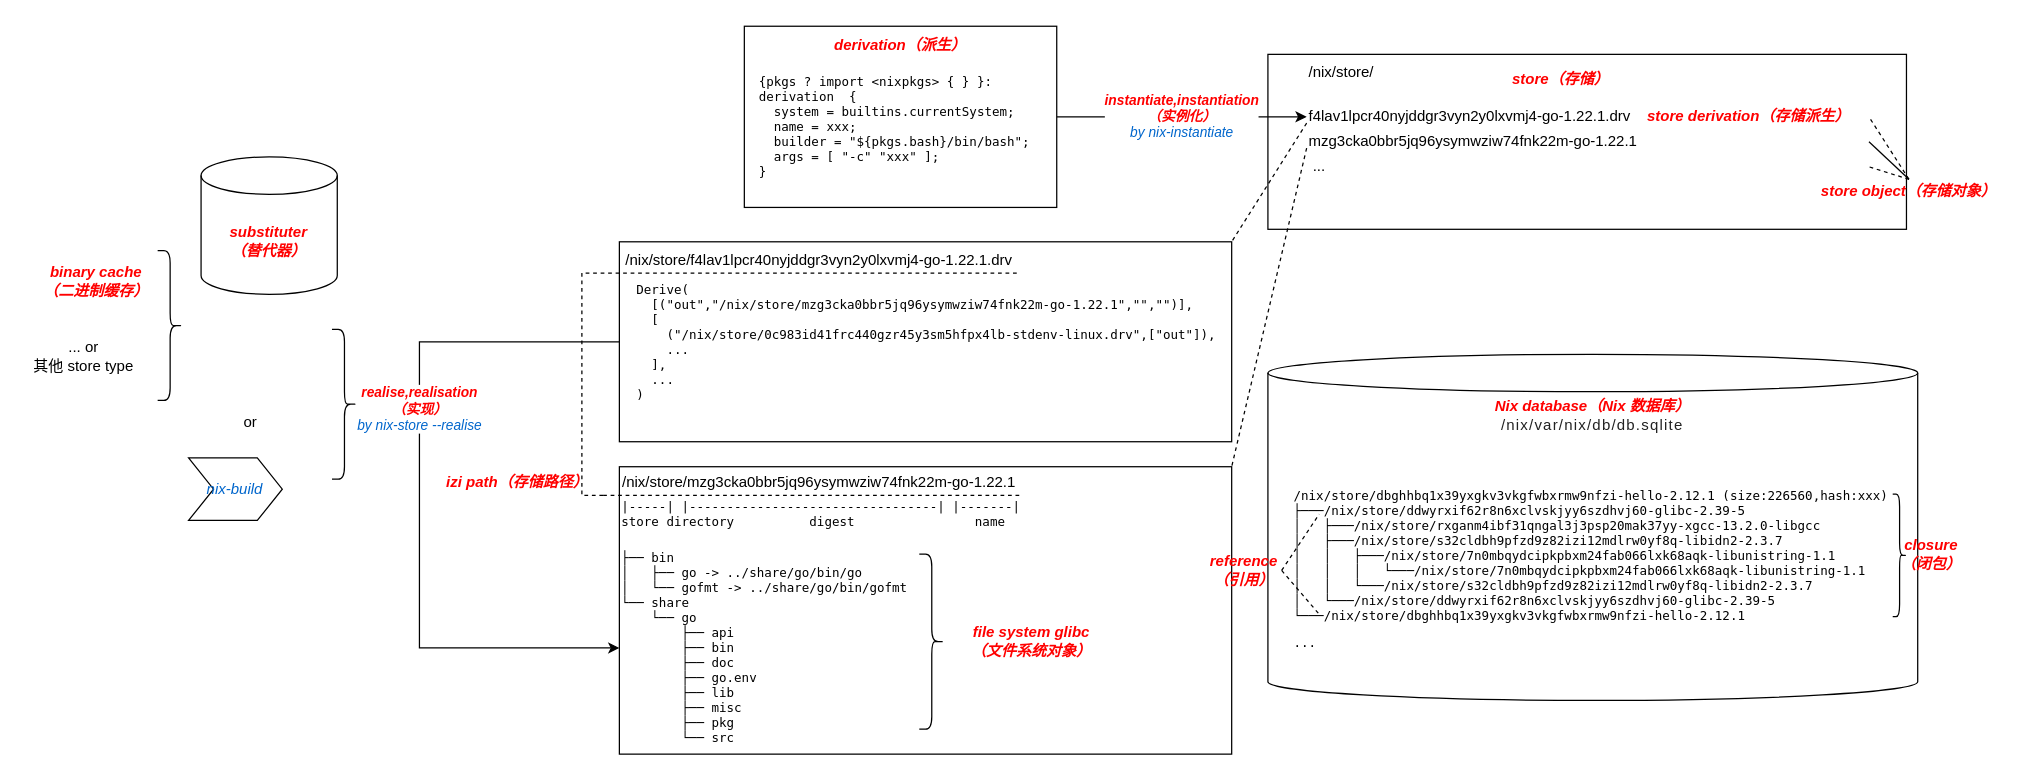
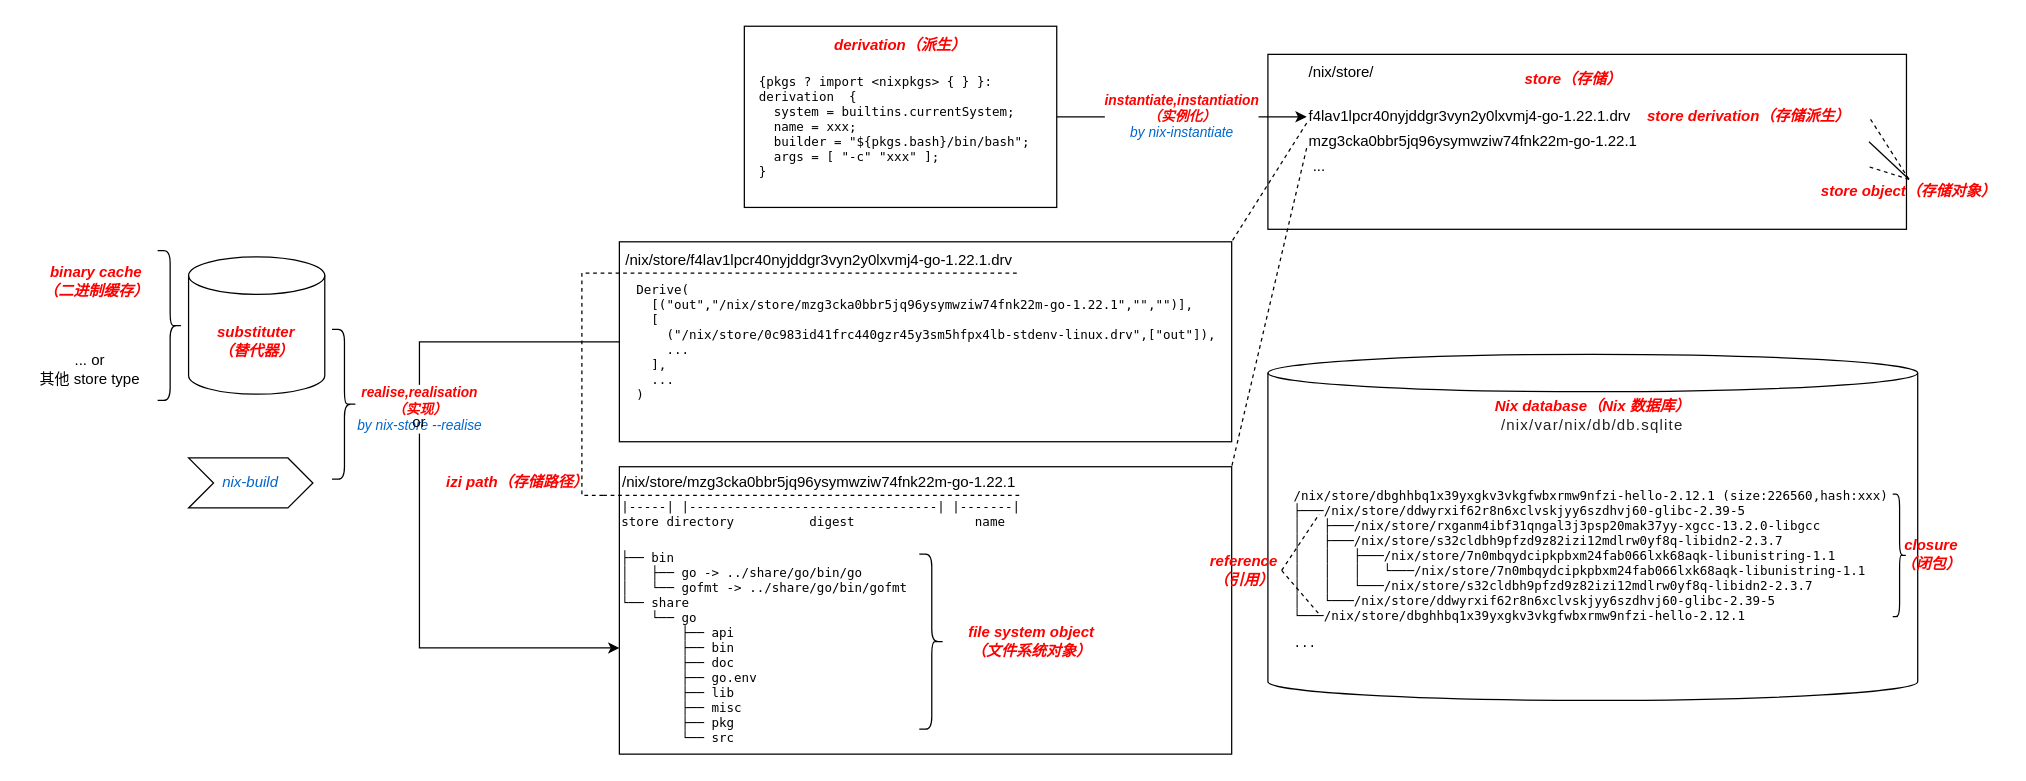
node "store（存储）": moved (1561, 79) -> (1574, 79)
node "substituter （替代器）": moved (269, 226) -> (257, 326)
node "... or 其他 store type": moved (83, 357) -> (89, 369)
node "or": moved (251, 423) -> (419, 423)
node "nix-build": size 94x63 -> 124x50
node "file system glibc （文件系统对象）": label "file system glibc （文件系统对象）" -> "file system object （文件系统对象）"
